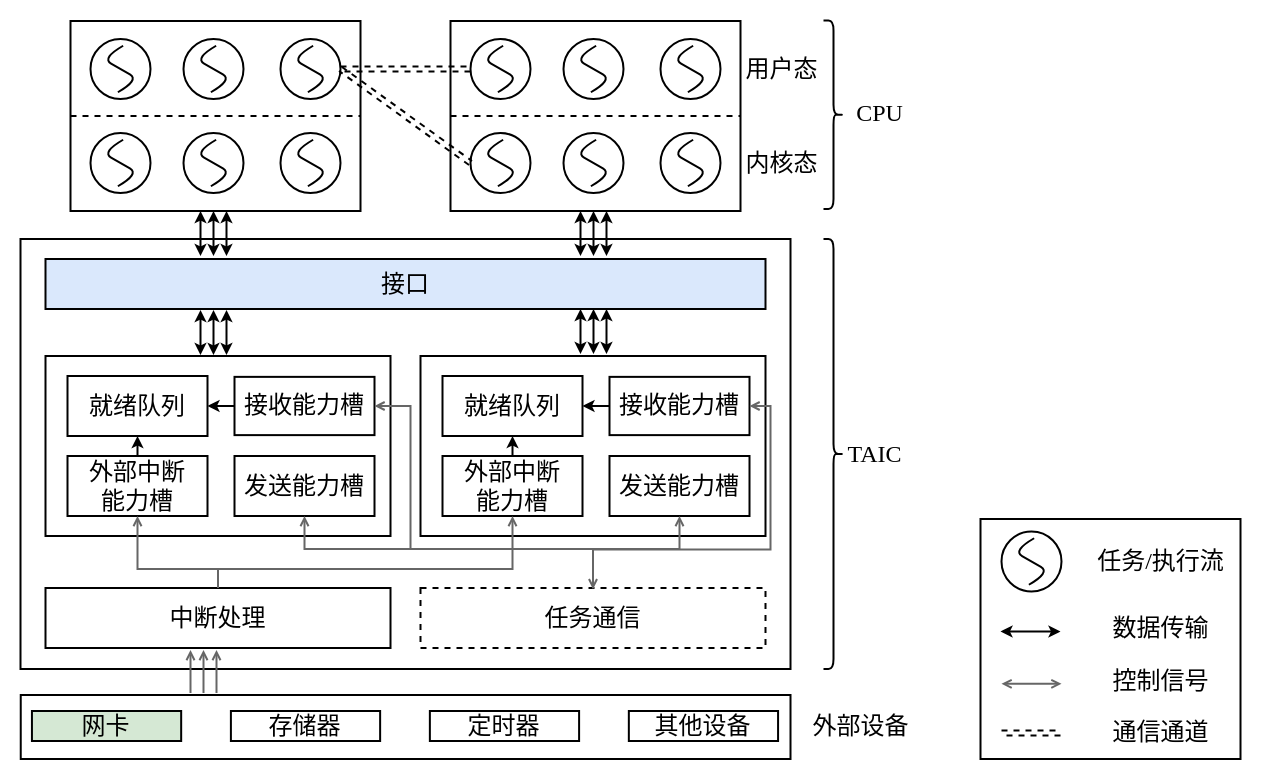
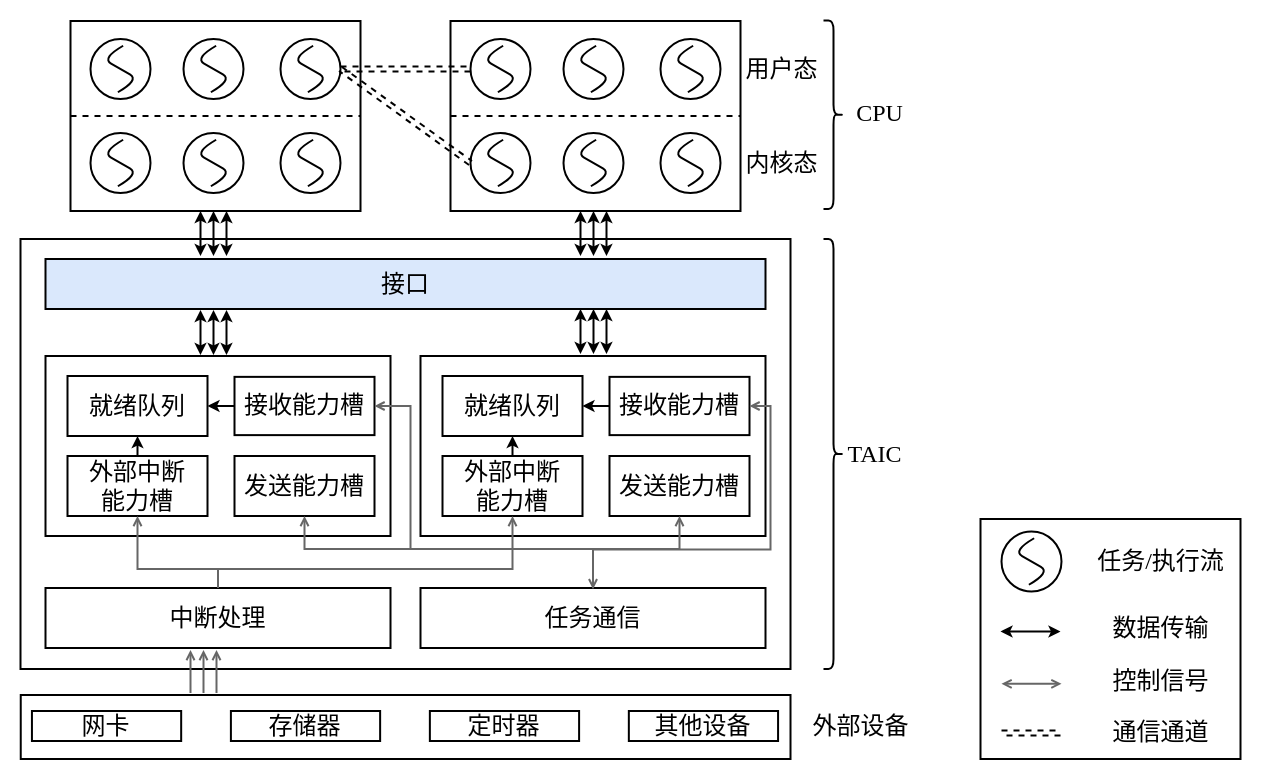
node "任务通信": style dashed -> solid
node "网卡": fillcolor #d5e8d4 -> #ffffff
